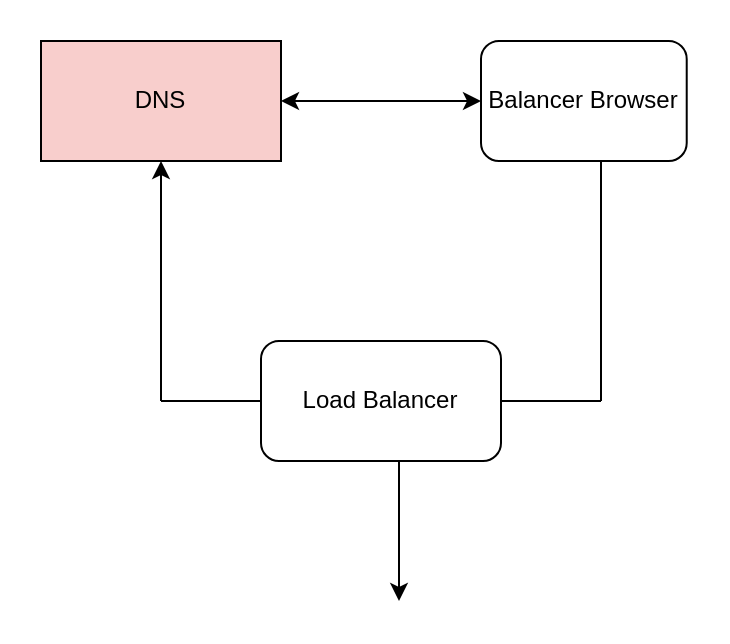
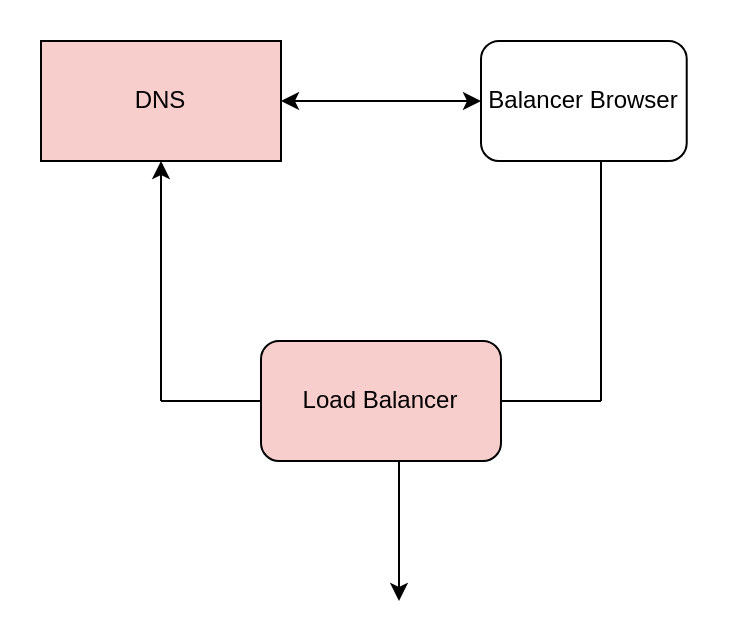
node "Load Balancer": fillcolor #ffffff -> #f8cecc
